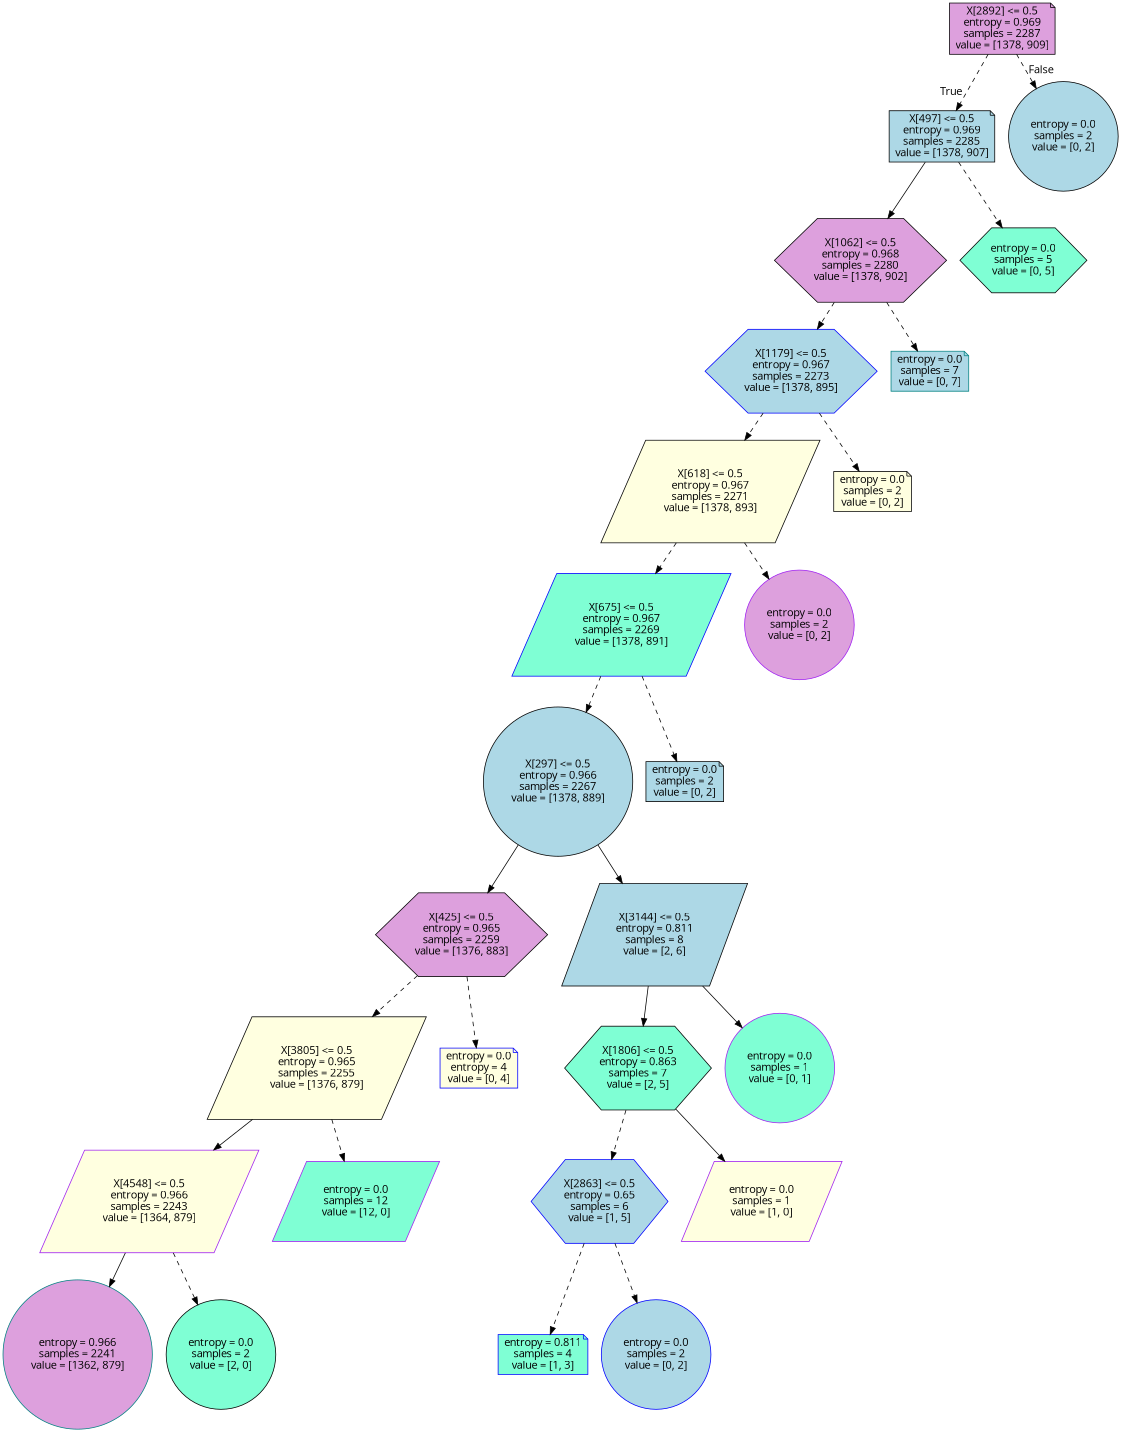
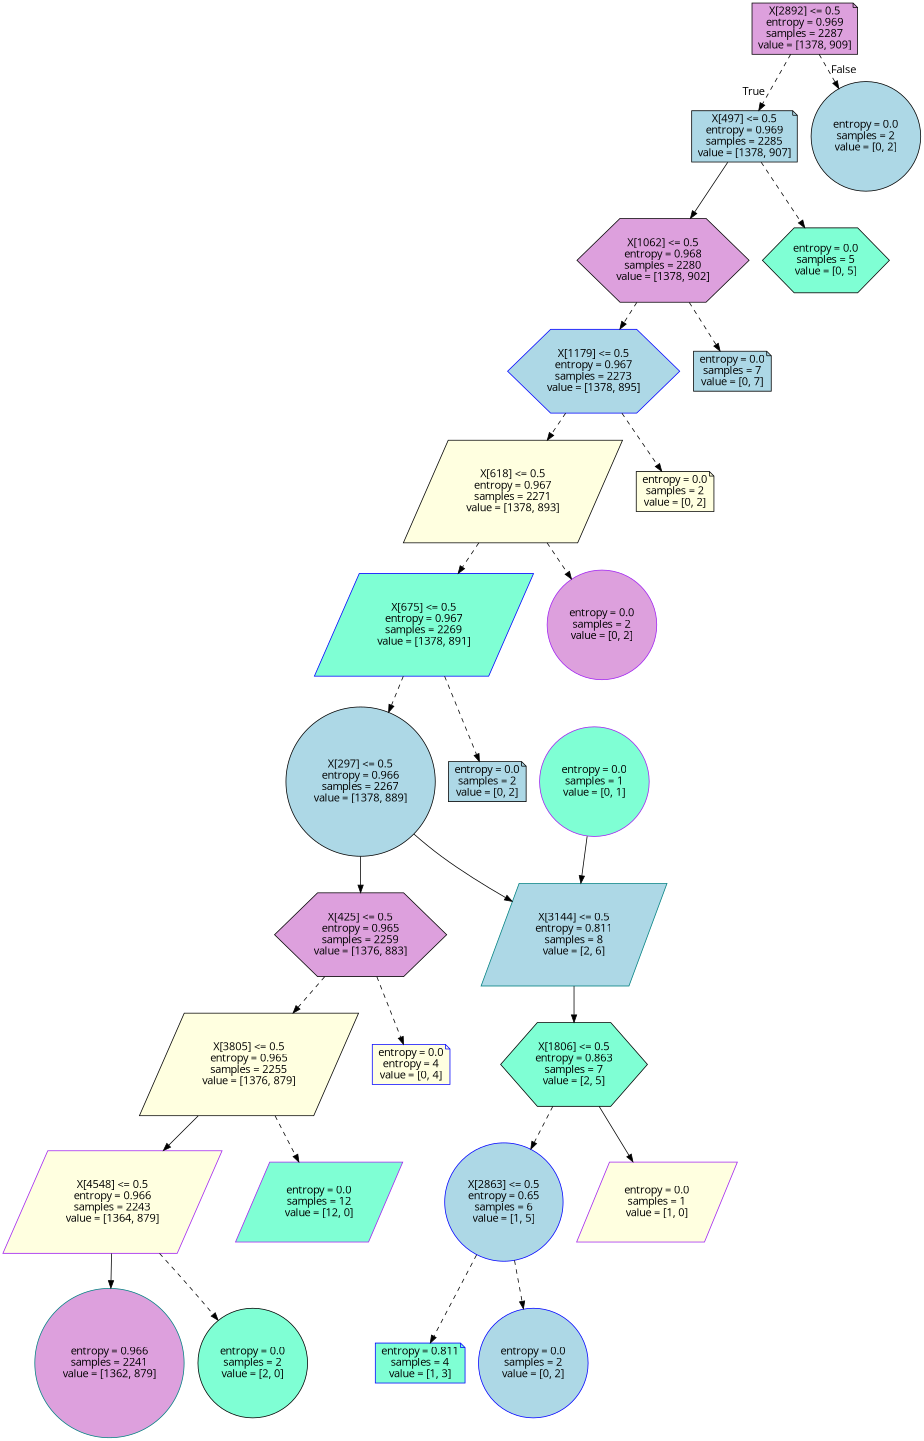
node "entropy = 0.0 samples = 7 value = [0, 7]": color teal -> black
node "X[3144] <= 0.5 entropy = 0.811 samples = 8 value = [2, 6]": color black -> teal
edge "X[3144] <= 0.5 entropy = 0.811 samples = 8 value = [2, 6]" -> "entropy = 0.0 samples = 1 value = [0, 1]": reversed
node "X[2863] <= 0.5 entropy = 0.65 samples = 6 value = [1, 5]": shape hexagon -> circle
